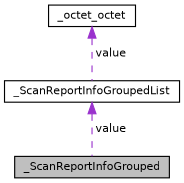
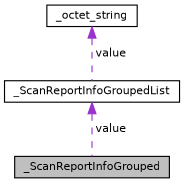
node "_octet_octet": label "_octet_octet" -> "_octet_string"
